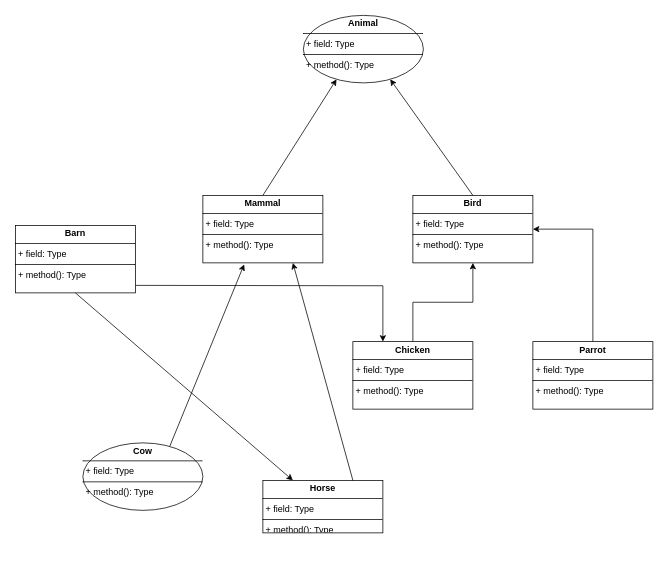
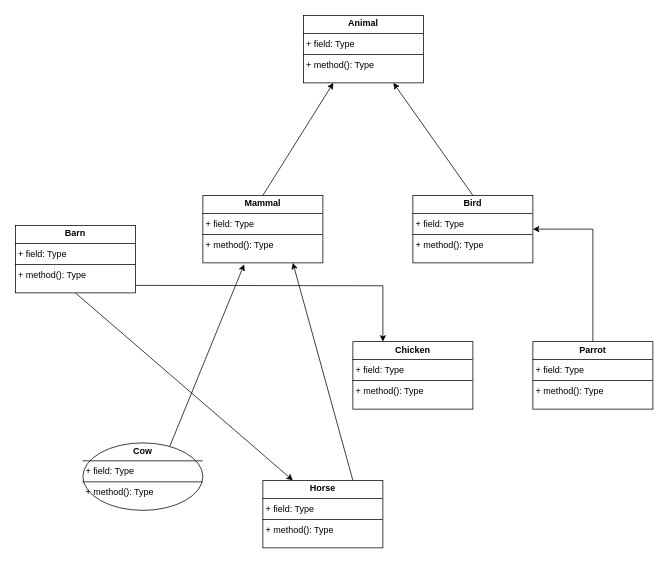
node "Animal + field: Type + method(): Type": shape ellipse -> rectangle
edge "Chicken + field: Type + method(): Type" -> "Bird + field: Type + method(): Type": removed
node "Horse + field: Type + method(): Type": size 120x53 -> 120x68
